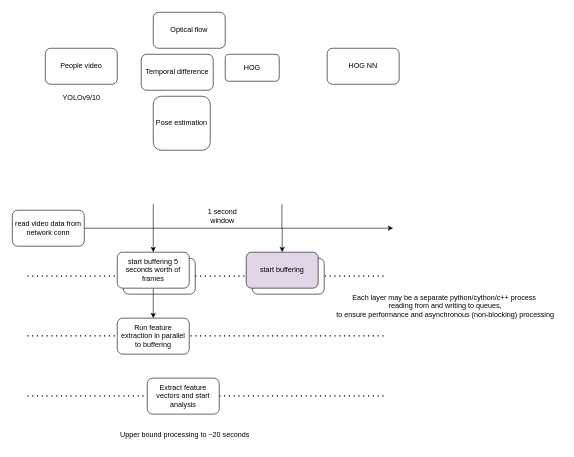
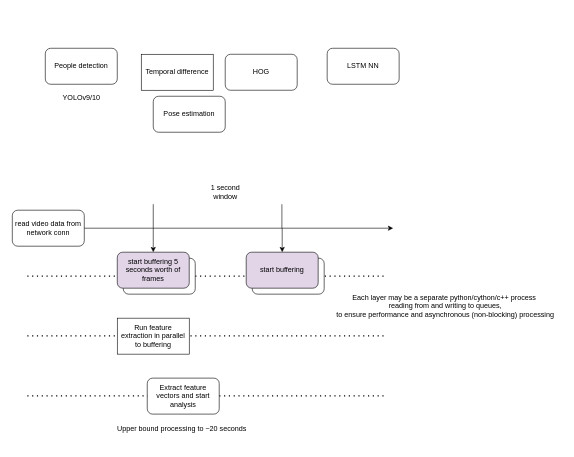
node "Optical flow": removed
node "People video": label "People video" -> "People detection"
node "HOG NN": label "HOG NN" -> "LSTM NN"
node "HOG": size 54x27 -> 72x36
node "Temporal difference": shape rounded rectangle -> rectangle
node "Pose estimation": size 57x54 -> 72x36
node "1 second window": moved (222, 216) -> (225, 192)
node "start buffering 5 seconds worth of frames": fillcolor #ffffff -> #e1d5e7
edge "start buffering 5 seconds worth of frames" -> "Run feature extraction in parallel to buffering": removed
node "Run feature extraction in parallel to buffering": shape rounded rectangle -> rectangle
node "Upper bound processing to ~20 seconds": moved (186, 438) -> (183, 432)
